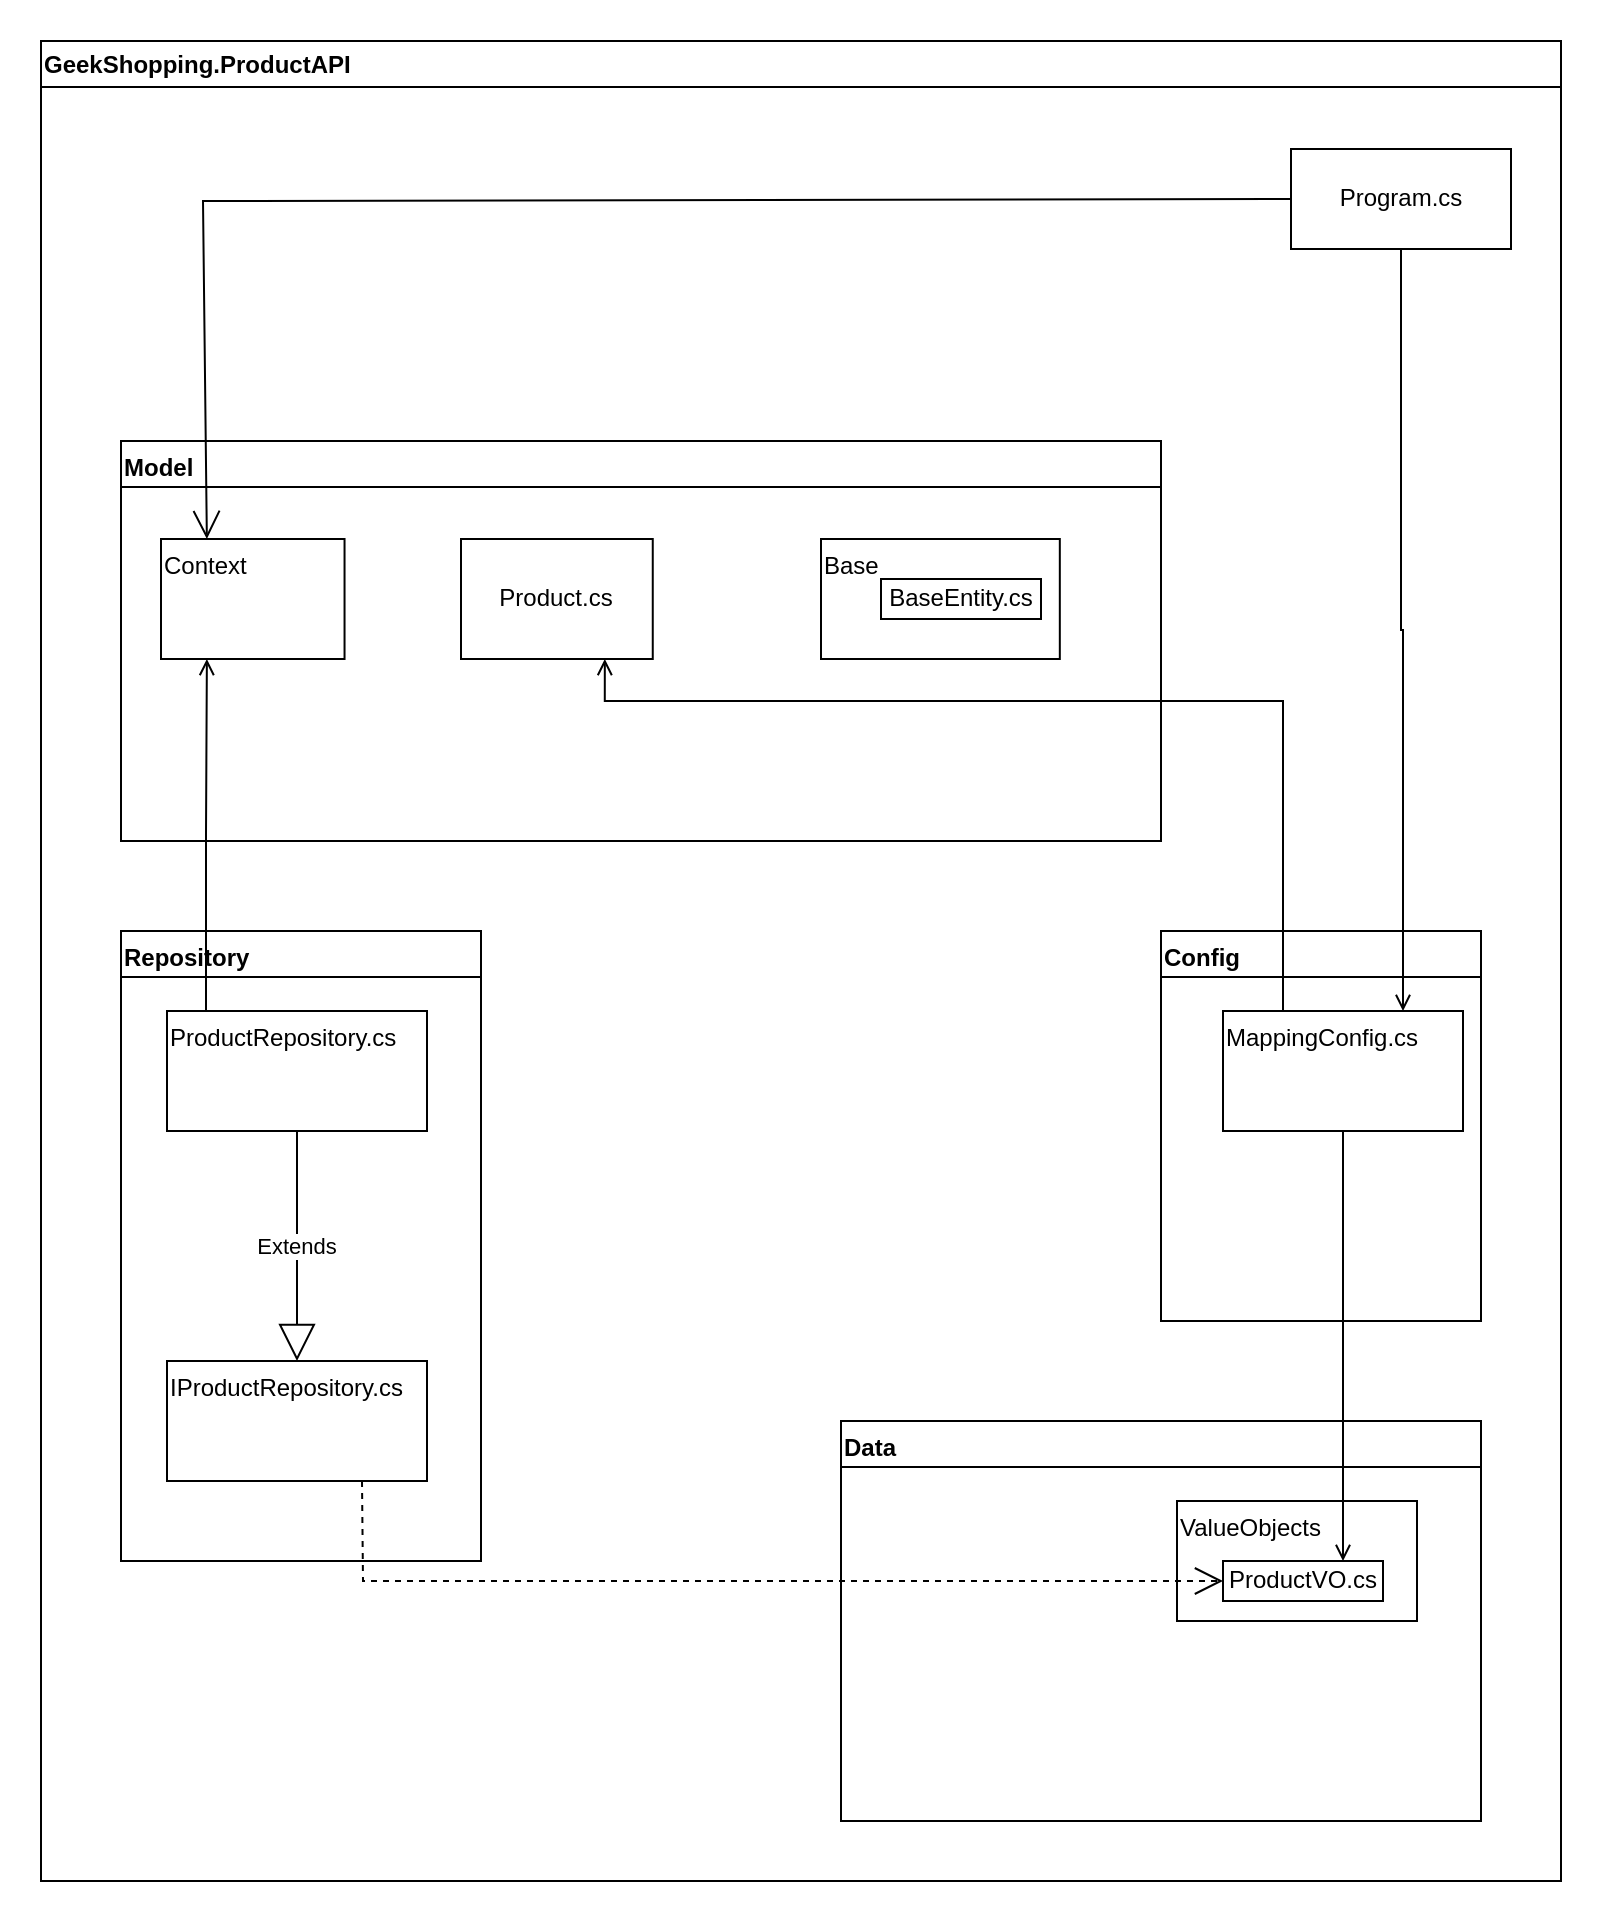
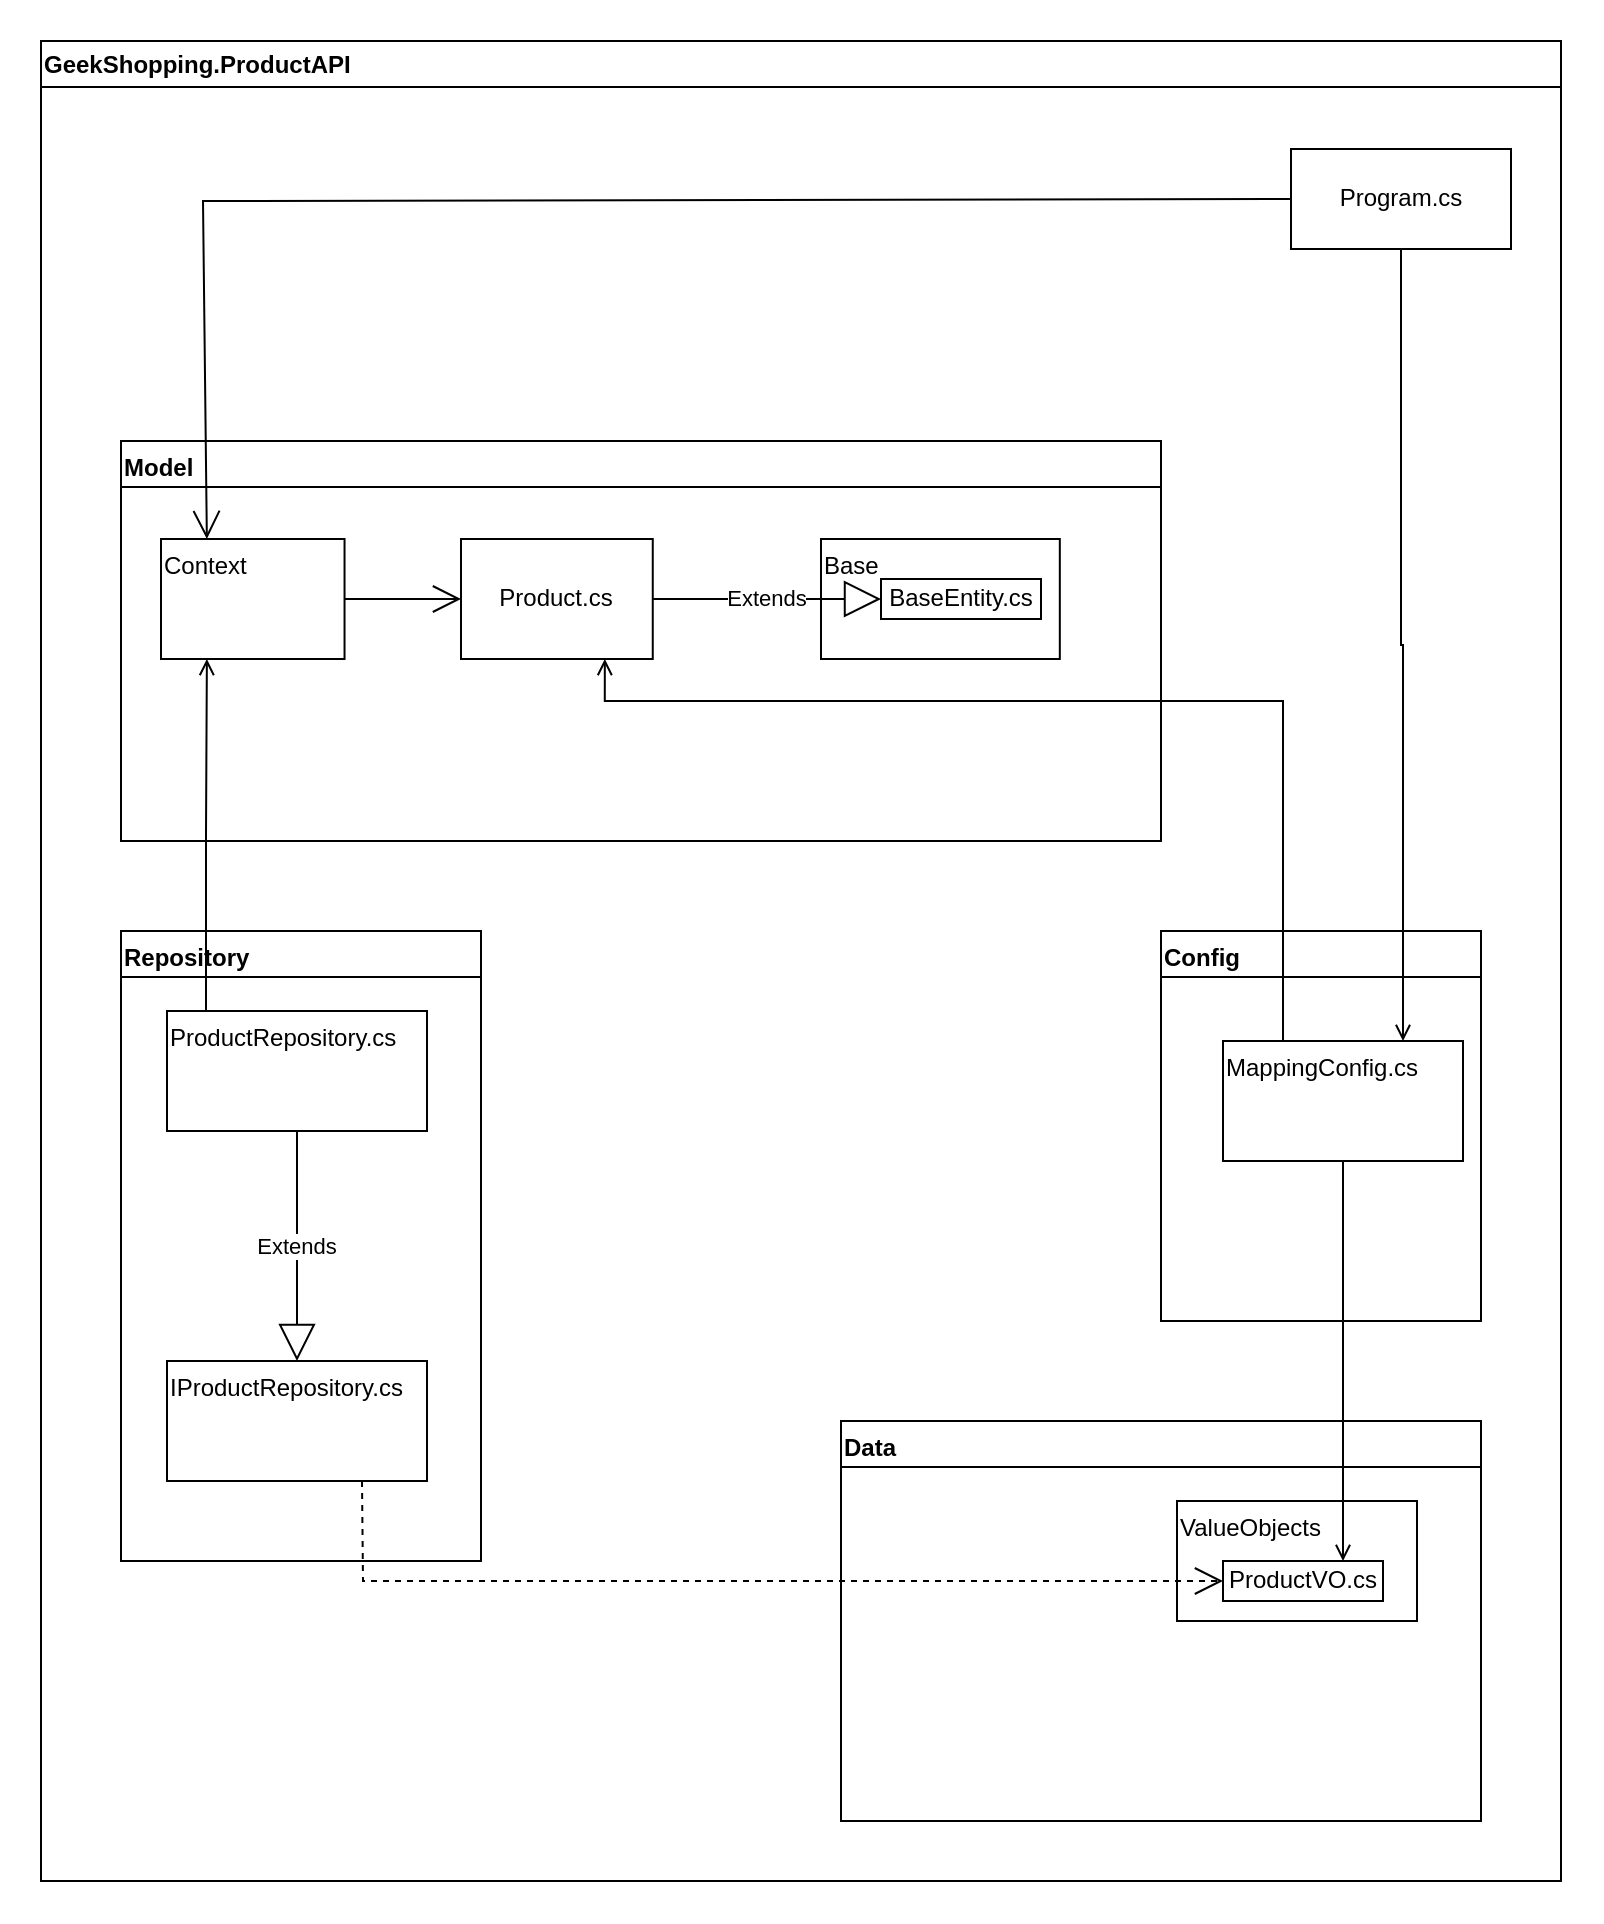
edge "Context" -> "Product.cs": added
edge "Product.cs" -> "BaseEntity.cs": added, label "Extends"
node "MappingConfig.cs": moved (1343, 1071) -> (1343, 1101)
